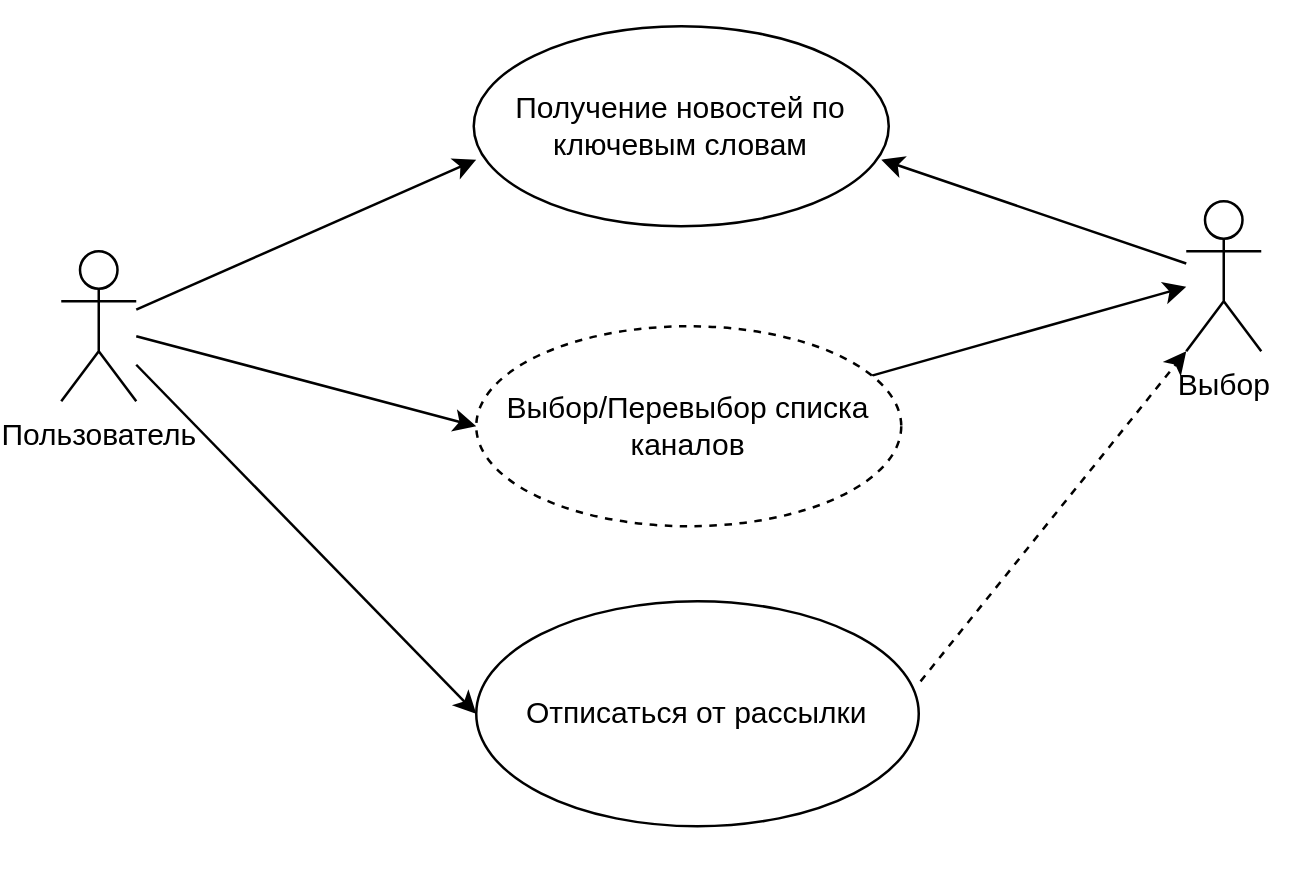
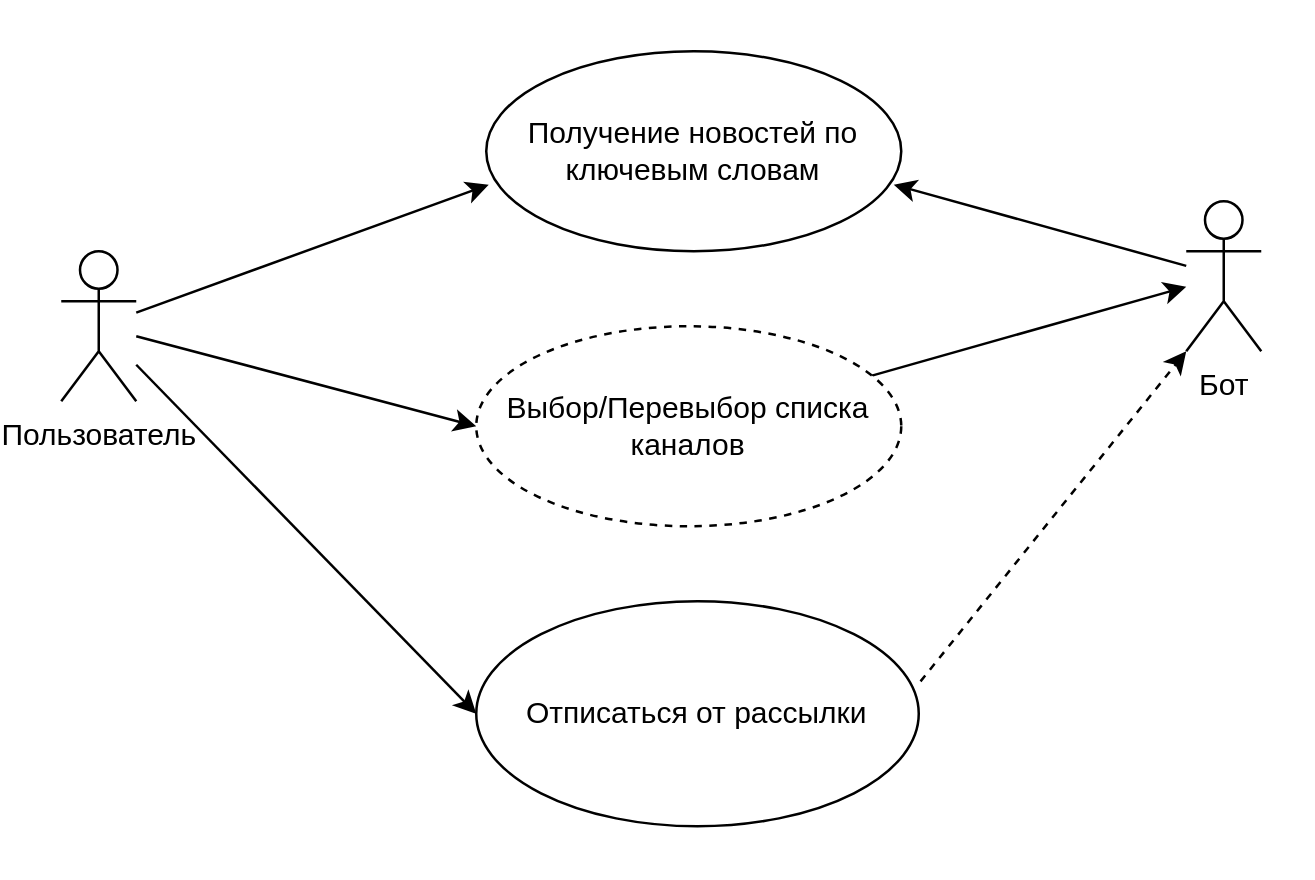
node "Получение новостей по ключевым словам": moved (681, 126) -> (694, 151)
node "Выбор": label "Выбор" -> "Бот"
